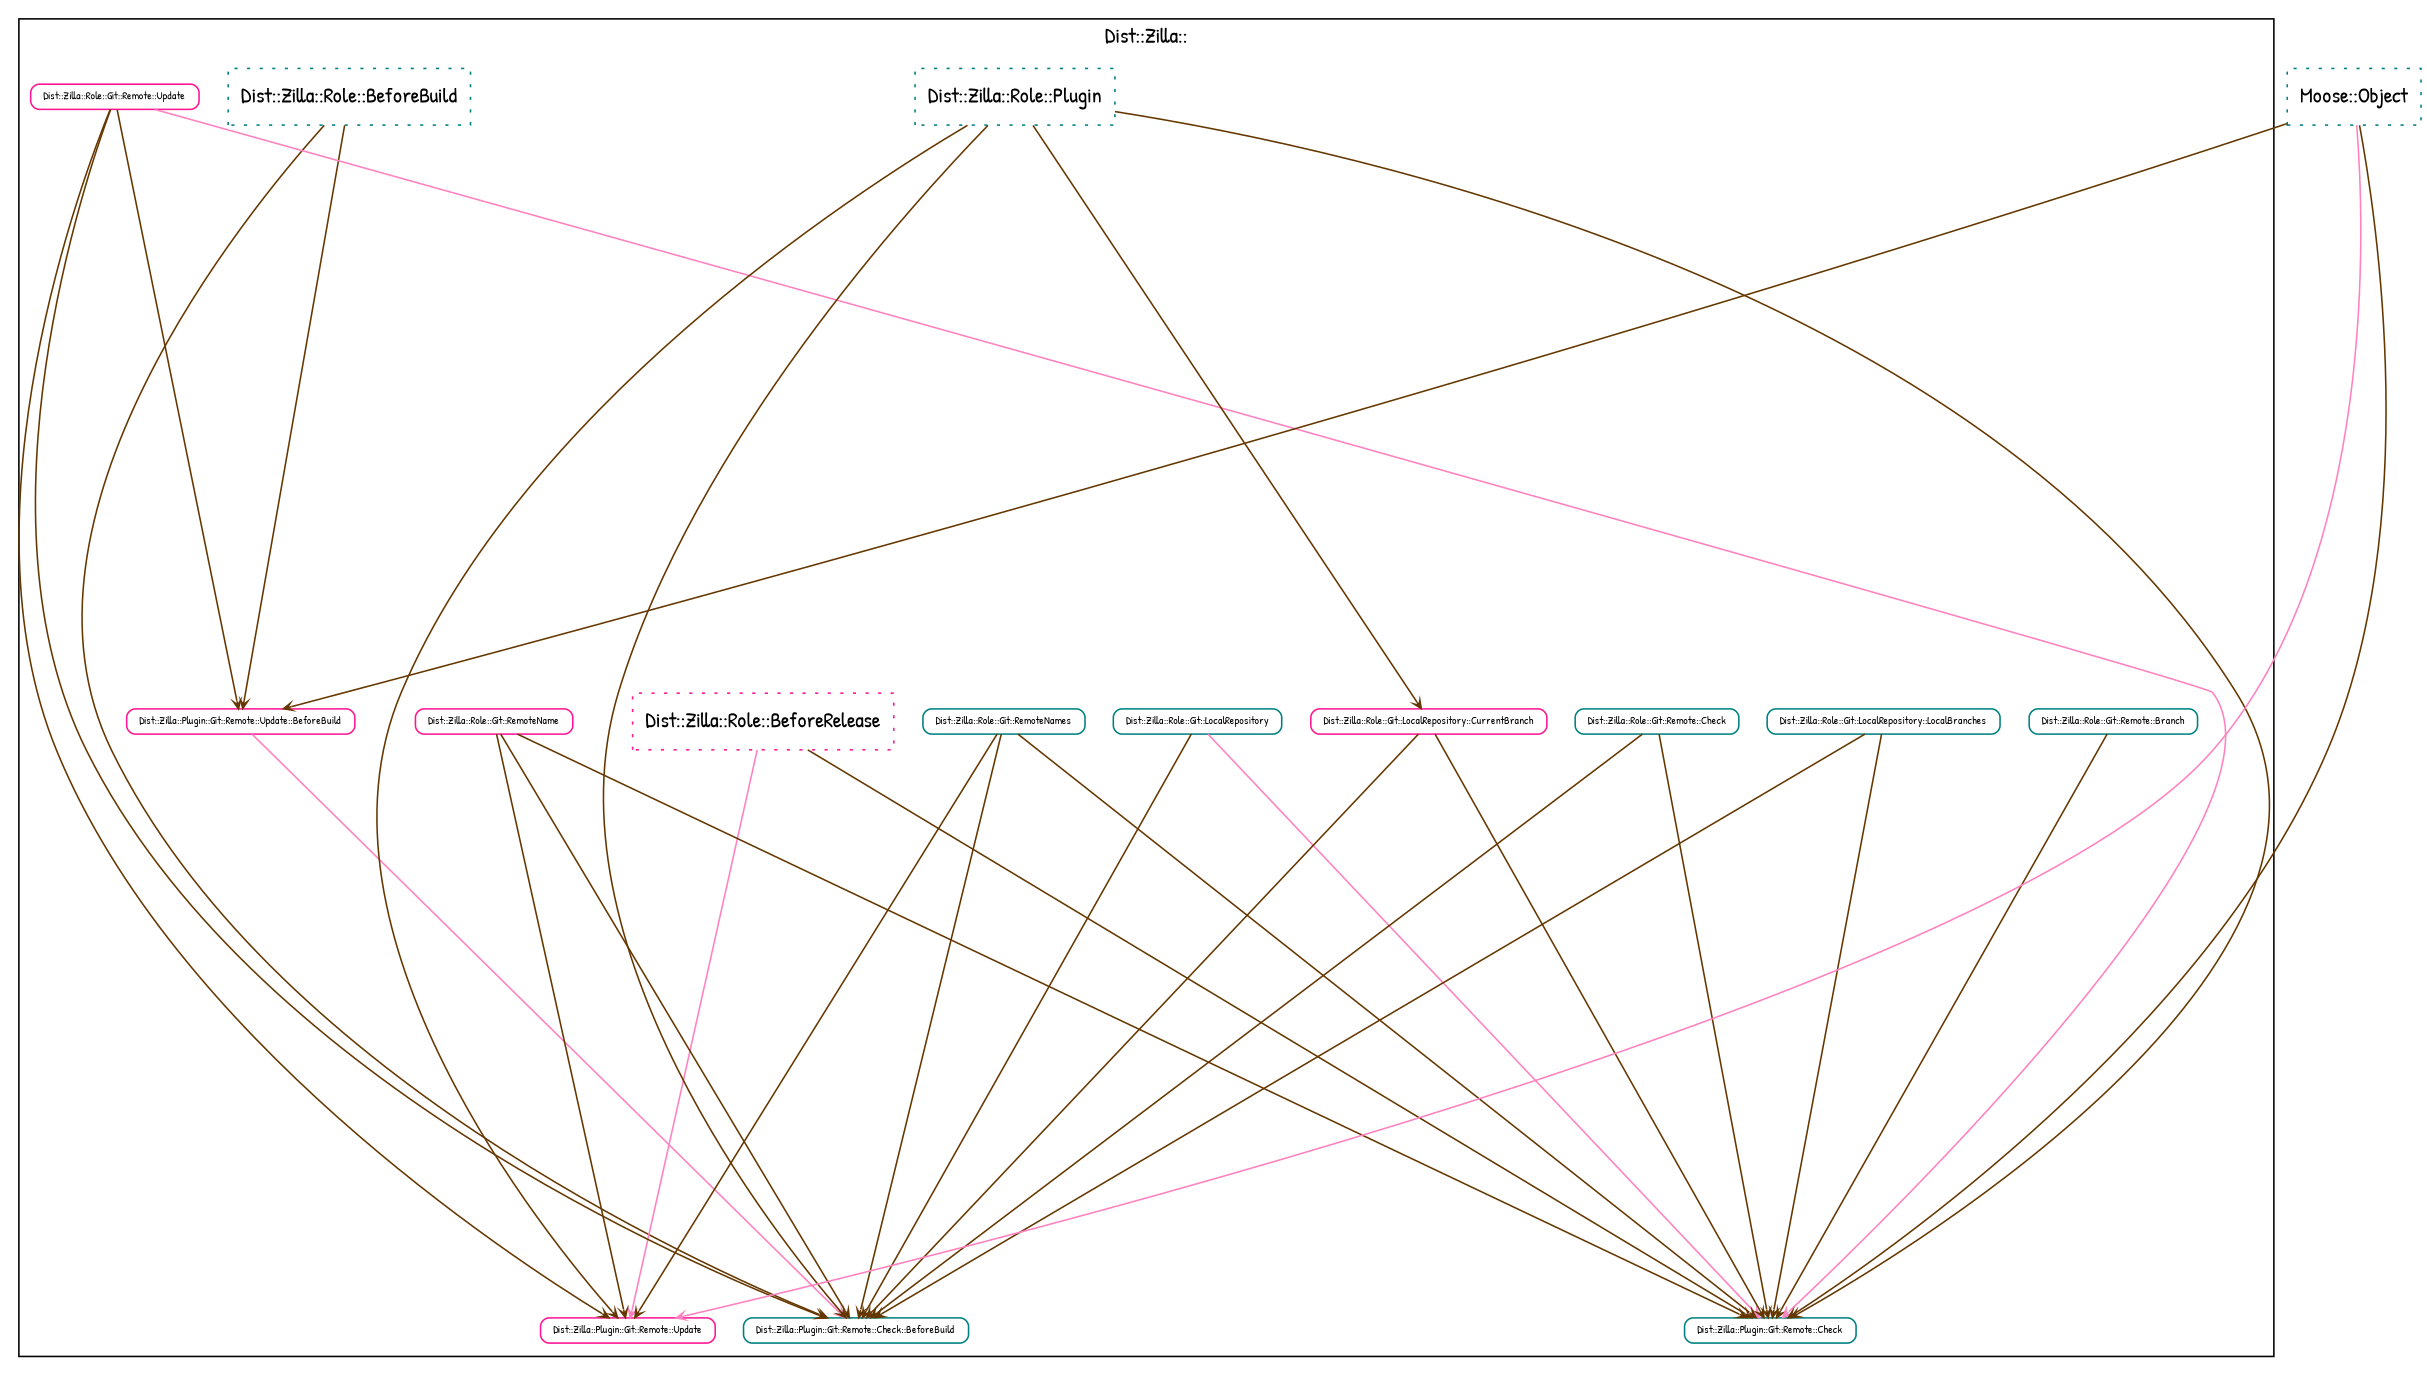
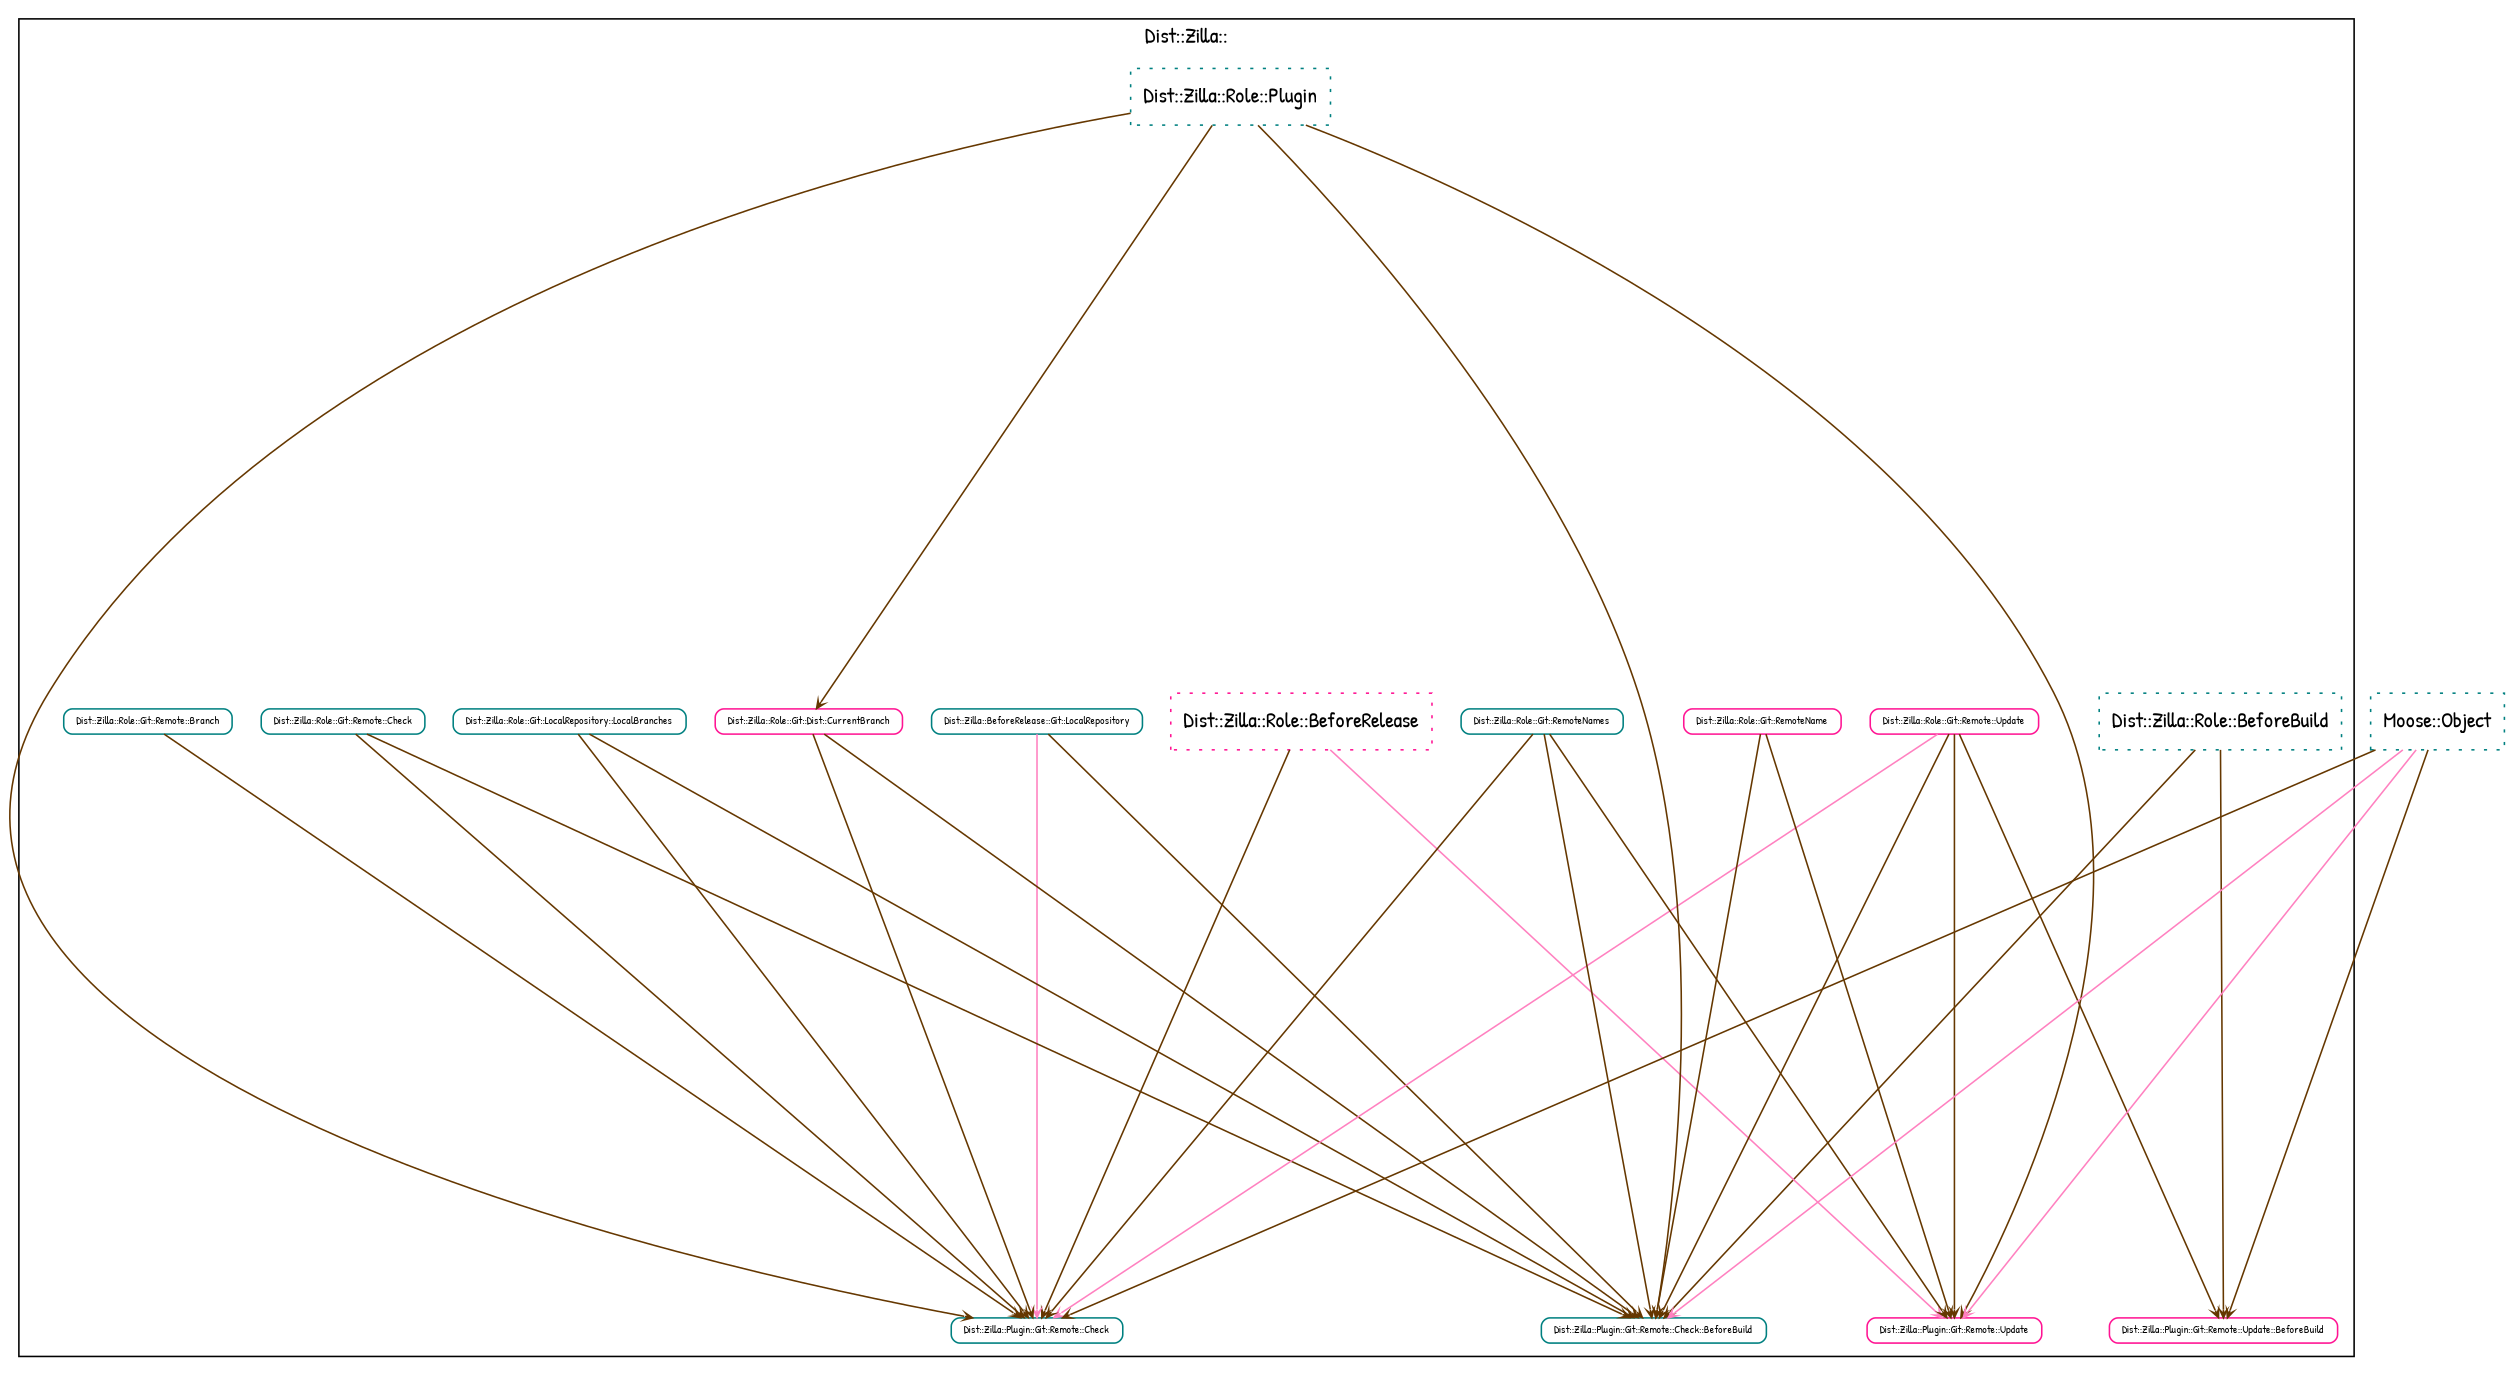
node "Dist::Zilla::Role::Git::LocalRepository": label "Dist::Zilla::Role::Git::LocalRepository" -> "Dist::Zilla::BeforeRelease::Git::LocalRepository"
node "Dist::Zilla::Role::Git::LocalRepository::CurrentBranch": label "Dist::Zilla::Role::Git::LocalRepository::CurrentBranch" -> "Dist::Zilla::Role::Git::Dist::CurrentBranch"
edge "Dist::Zilla::Plugin::Git::Remote::Update::BeforeBuild" -> "Dist::Zilla::Plugin::Git::Remote::Check::BeforeBuild": now "Moose::Object" -> "Dist::Zilla::Plugin::Git::Remote::Check::BeforeBuild"
edge "Dist::Zilla::Role::Git::RemoteName" -> "Dist::Zilla::Plugin::Git::Remote::Check": removed
